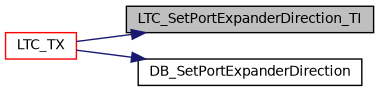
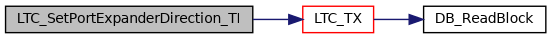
edge "LTC_TX" -> "LTC_SetPortExpanderDirection_TI": reversed
node "DB_SetPortExpanderDirection": label "DB_SetPortExpanderDirection" -> "DB_ReadBlock"
